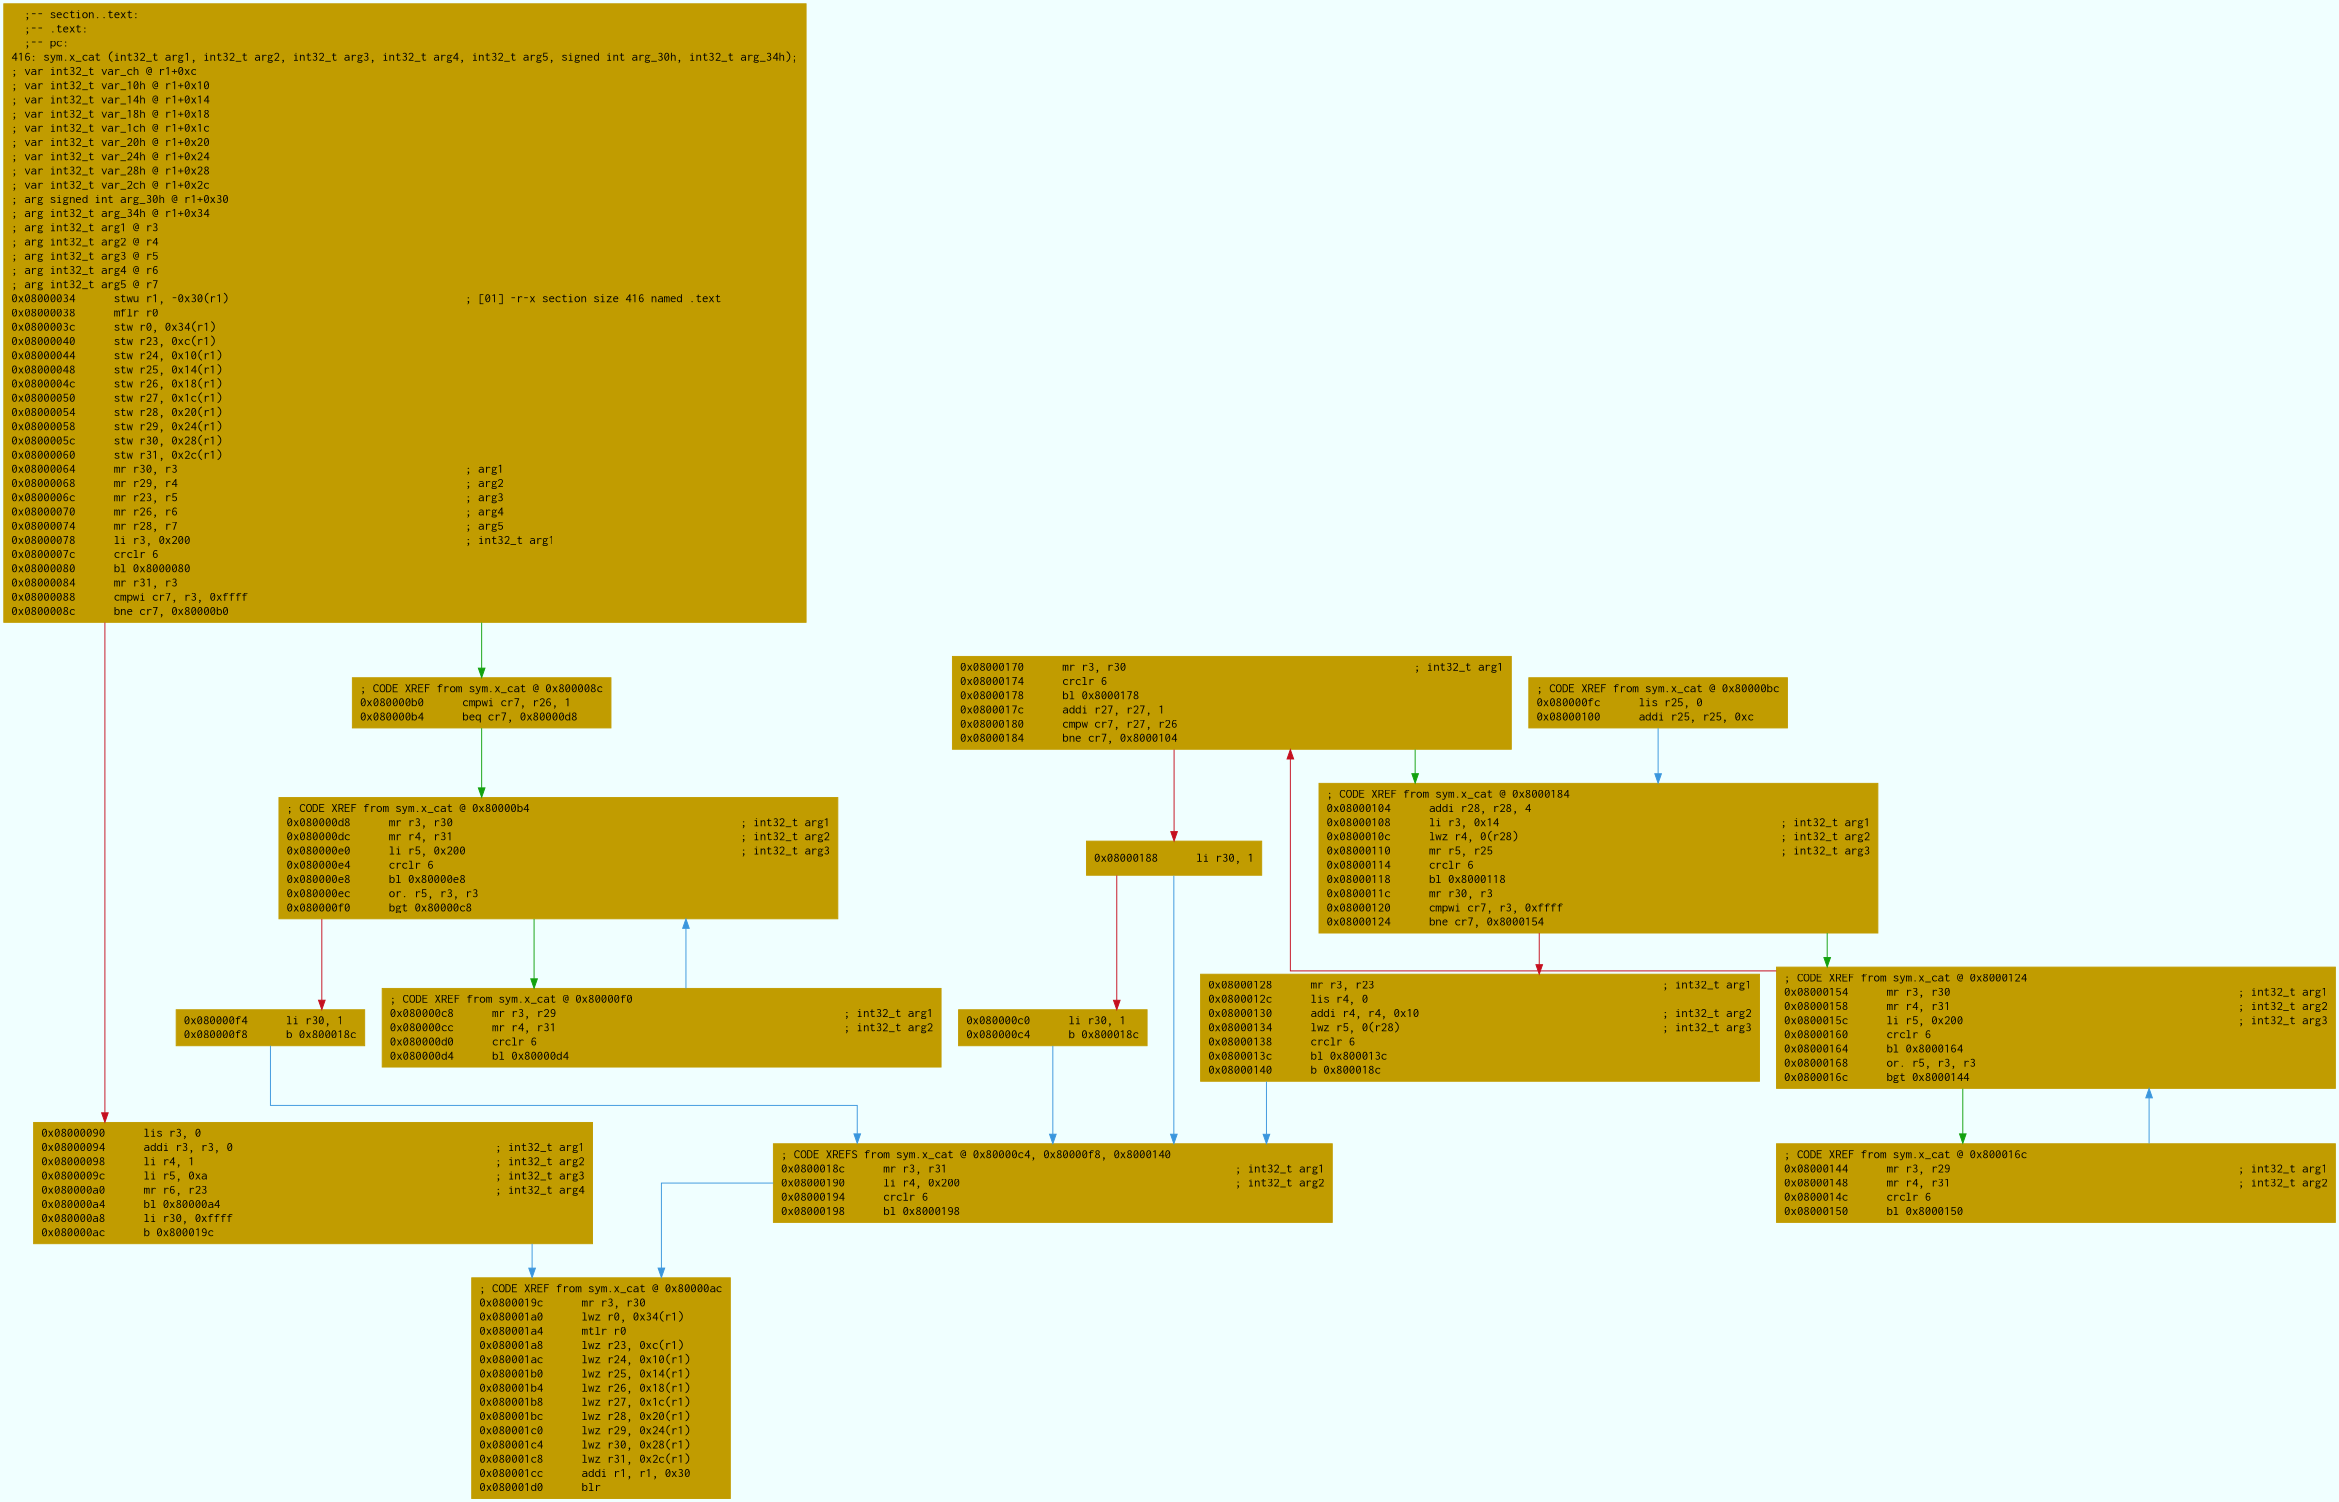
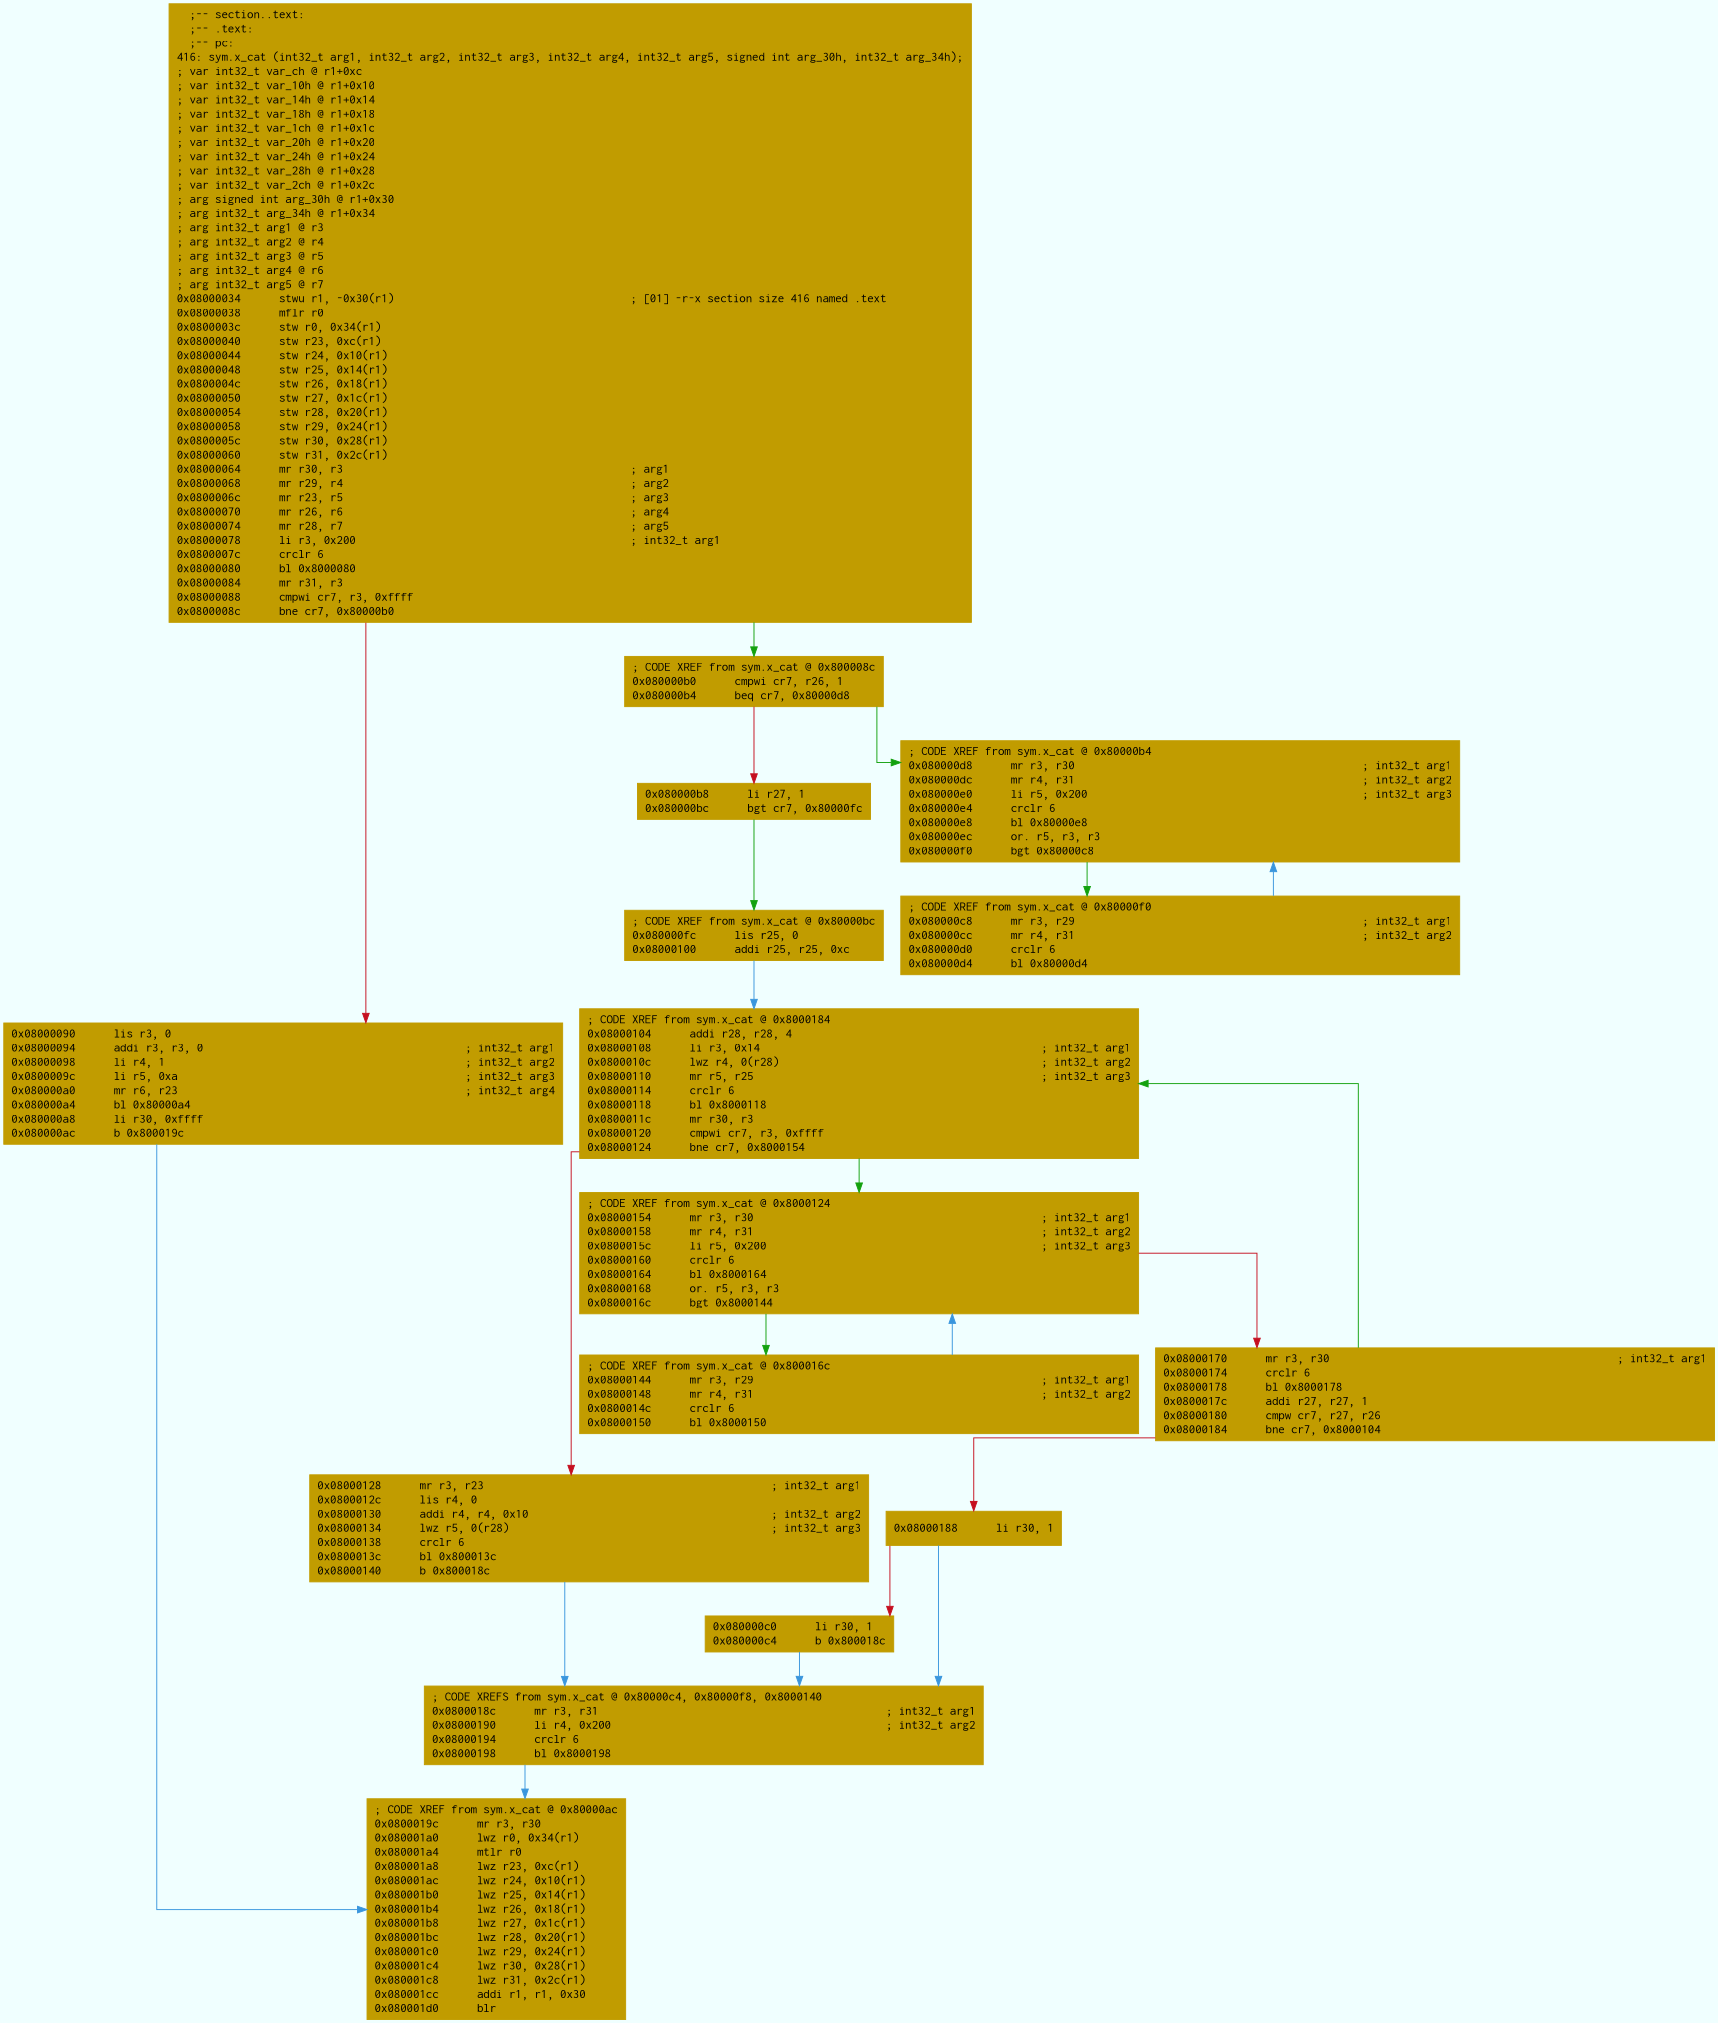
node "0x080000b8      li r27, 1 0x080000bc      bgt cr7, 0x80000fc": added
node "0x080000f4      li r30, 1 0x080000f8      b 0x800018c": removed
